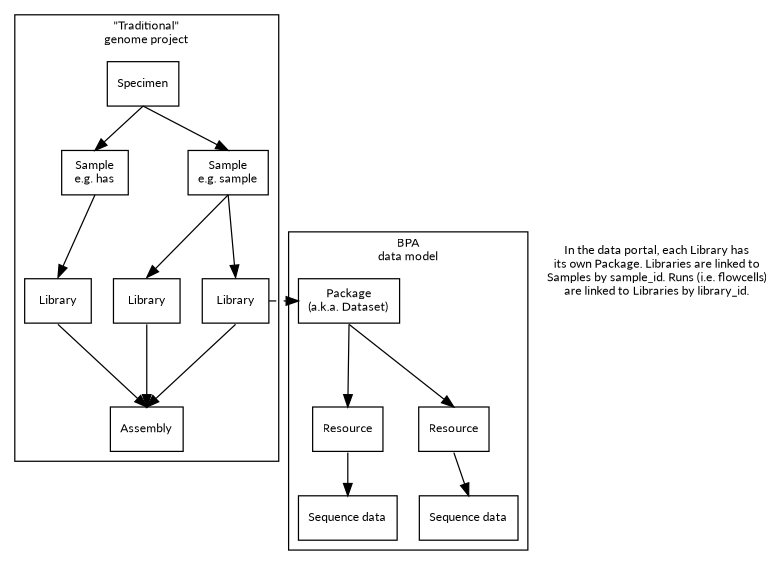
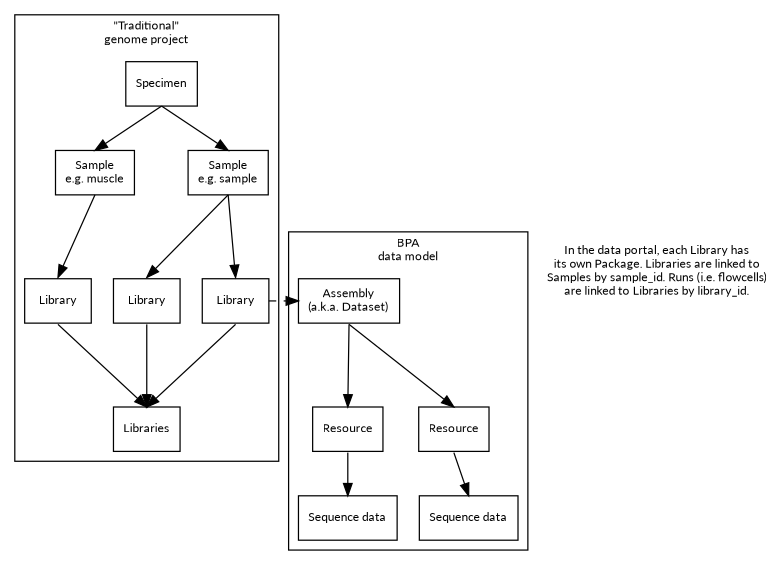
node "Sample e.g. has": label "Sample e.g. has" -> "Sample e.g. muscle"
node "Package (a.k.a. Dataset)": label "Package (a.k.a. Dataset)" -> "Assembly (a.k.a. Dataset)"
node "Assembly": label "Assembly" -> "Libraries"
